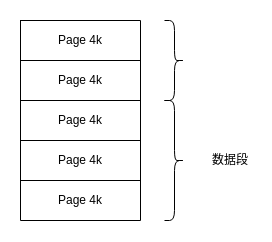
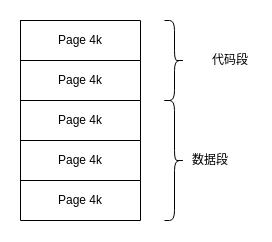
node "代码段": added
node "数据段": moved (231, 161) -> (211, 161)
